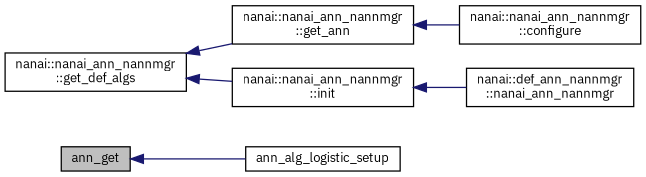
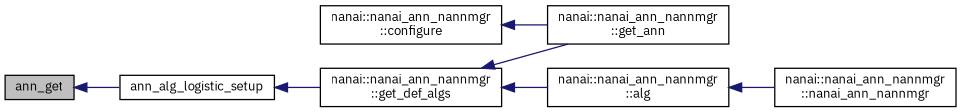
edge "nanai::nanai_ann_nannmgr ::configure" -> "nanai::nanai_ann_nannmgr ::get_ann": reversed
edge "nanai::nanai_ann_nannmgr ::get_def_algs" -> "ann_alg_logistic_setup": added
node "nanai::nanai_ann_nannmgr ::init": label "nanai::nanai_ann_nannmgr ::init" -> "nanai::nanai_ann_nannmgr ::alg"
node "nanai::def_ann_nannmgr ::nanai_ann_nannmgr": label "nanai::def_ann_nannmgr ::nanai_ann_nannmgr" -> "nanai::nanai_ann_nannmgr ::nanai_ann_nannmgr"
